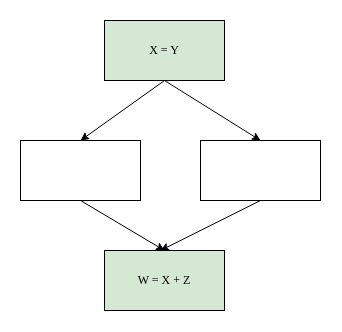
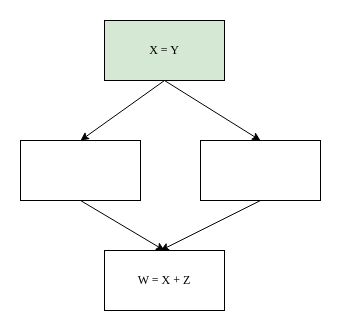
node "W = X + Z": fillcolor #d5e8d4 -> #ffffff
